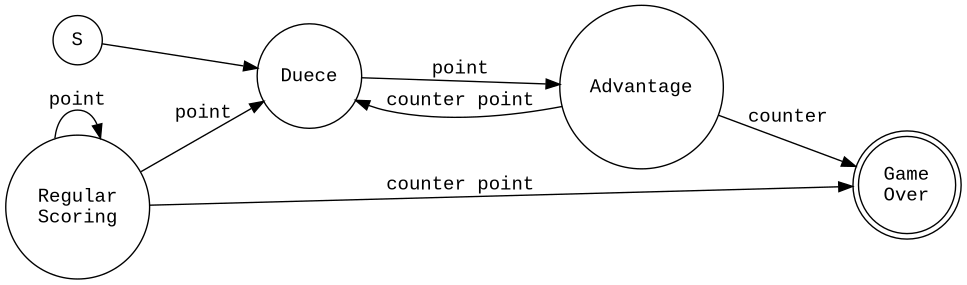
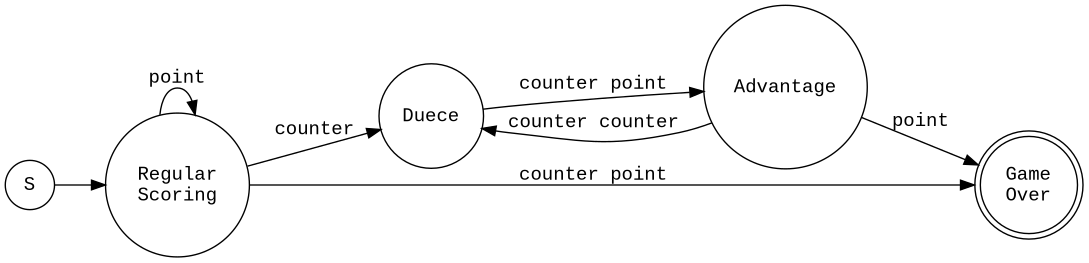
edge "S" -> "Duece": now "S" -> "Regular Scoring"
edge "Duece" -> "Advantage": label "point" -> "counter point"
edge "Advantage" -> "Duece": label "counter point" -> "counter counter"
edge "Regular Scoring" -> "Duece": label "point" -> "counter"
edge "Advantage" -> "Game Over": label "counter" -> "point"
